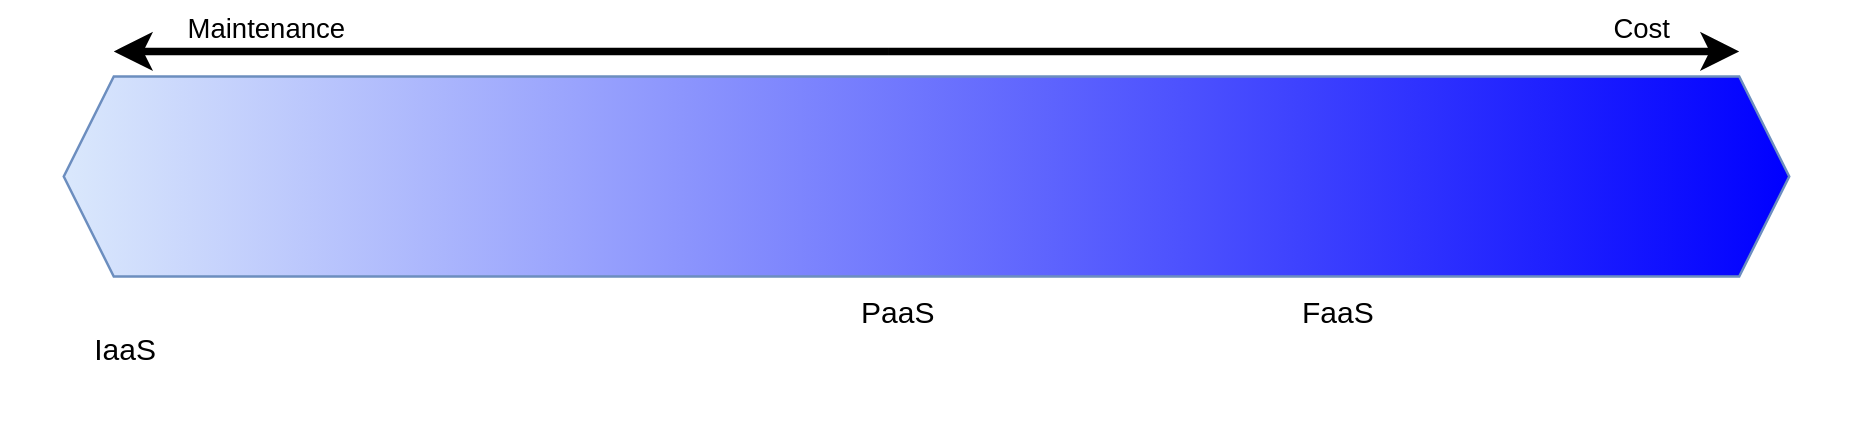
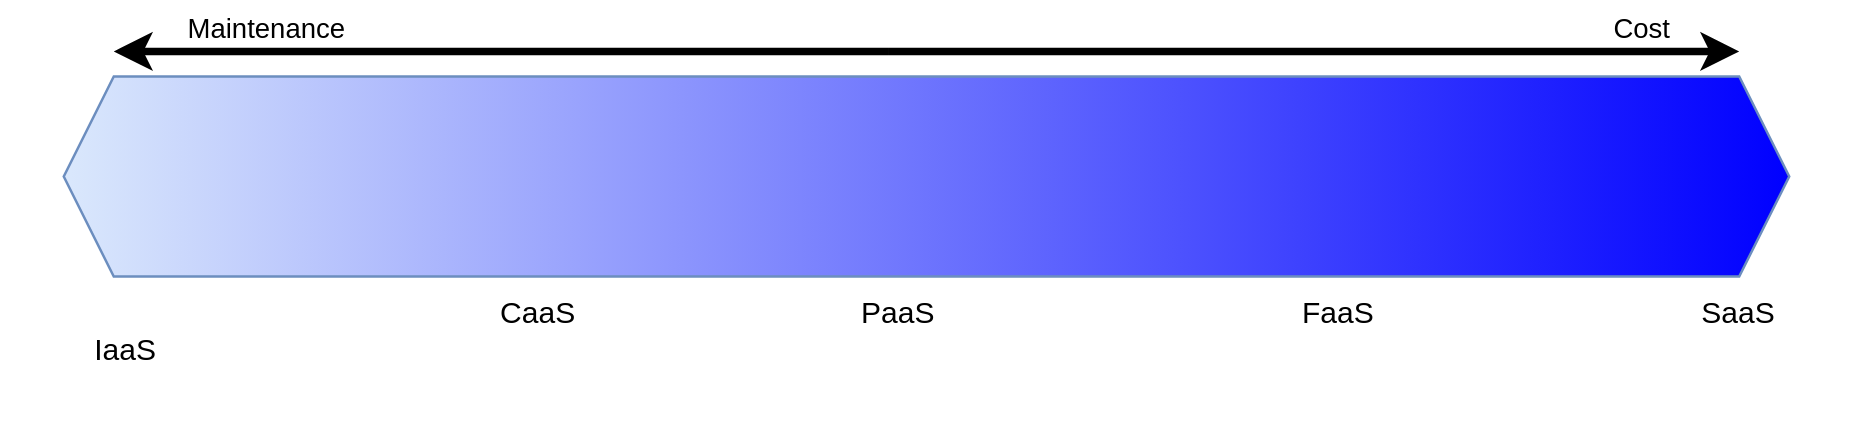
node "CaaS": added
node "SaaS": added
